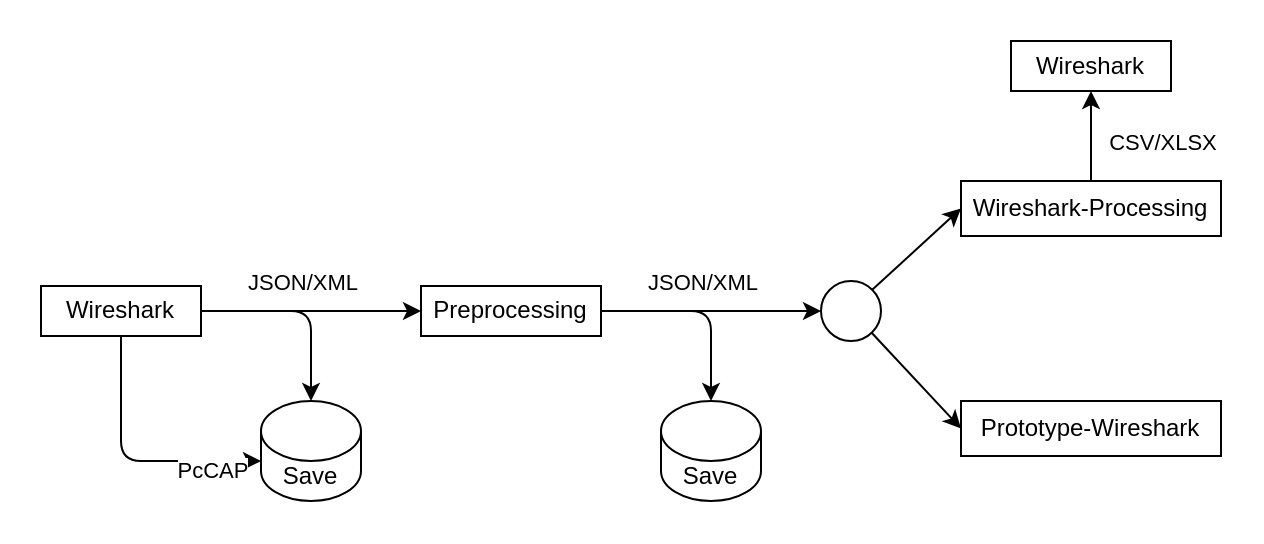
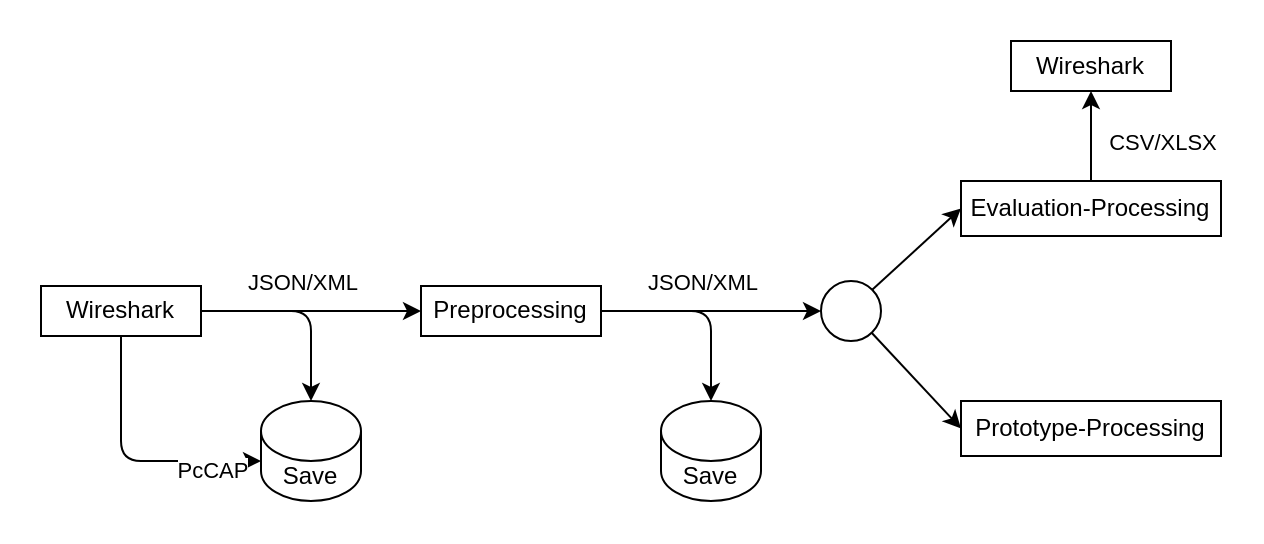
node "Wireshark-Processing": label "Wireshark-Processing" -> "Evaluation-Processing"
node "Prototype-Wireshark": label "Prototype-Wireshark" -> "Prototype-Processing"
